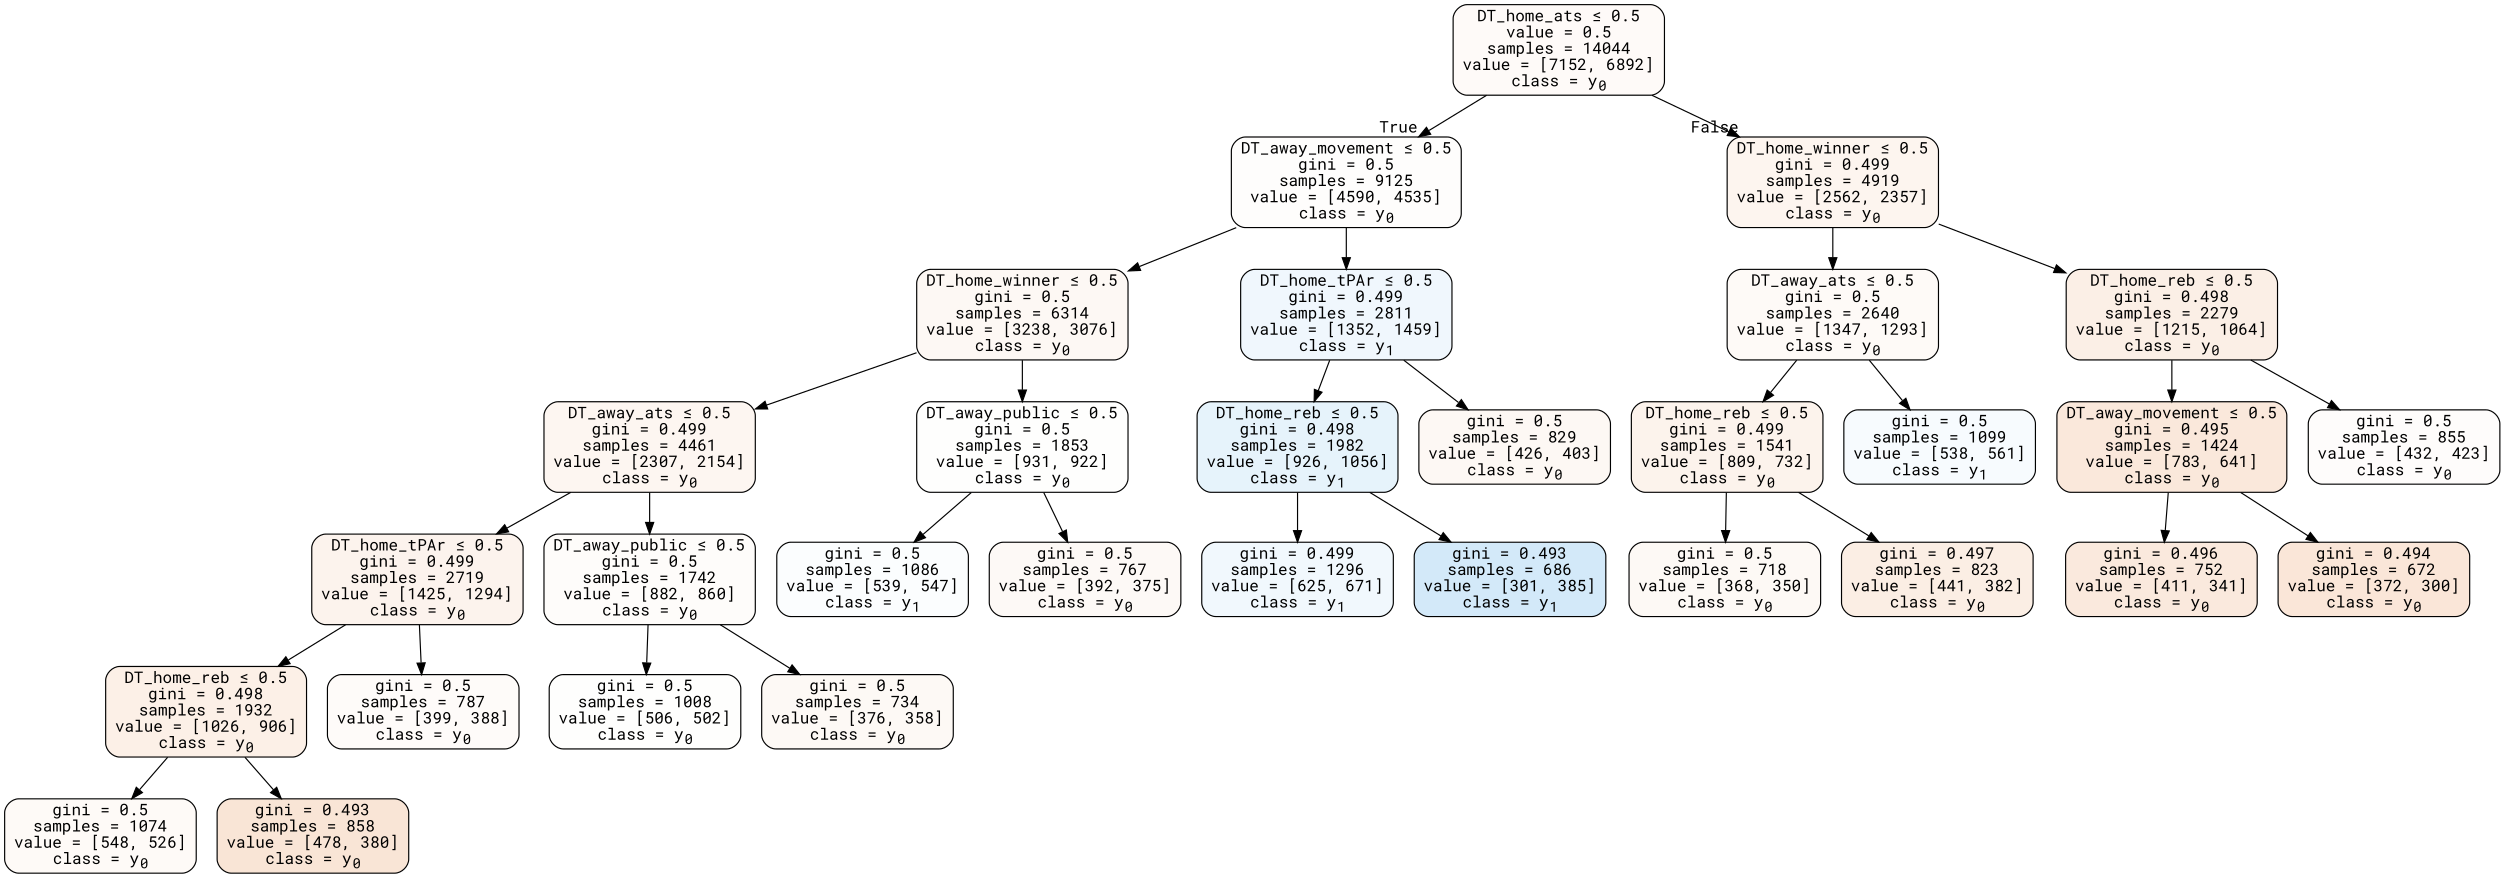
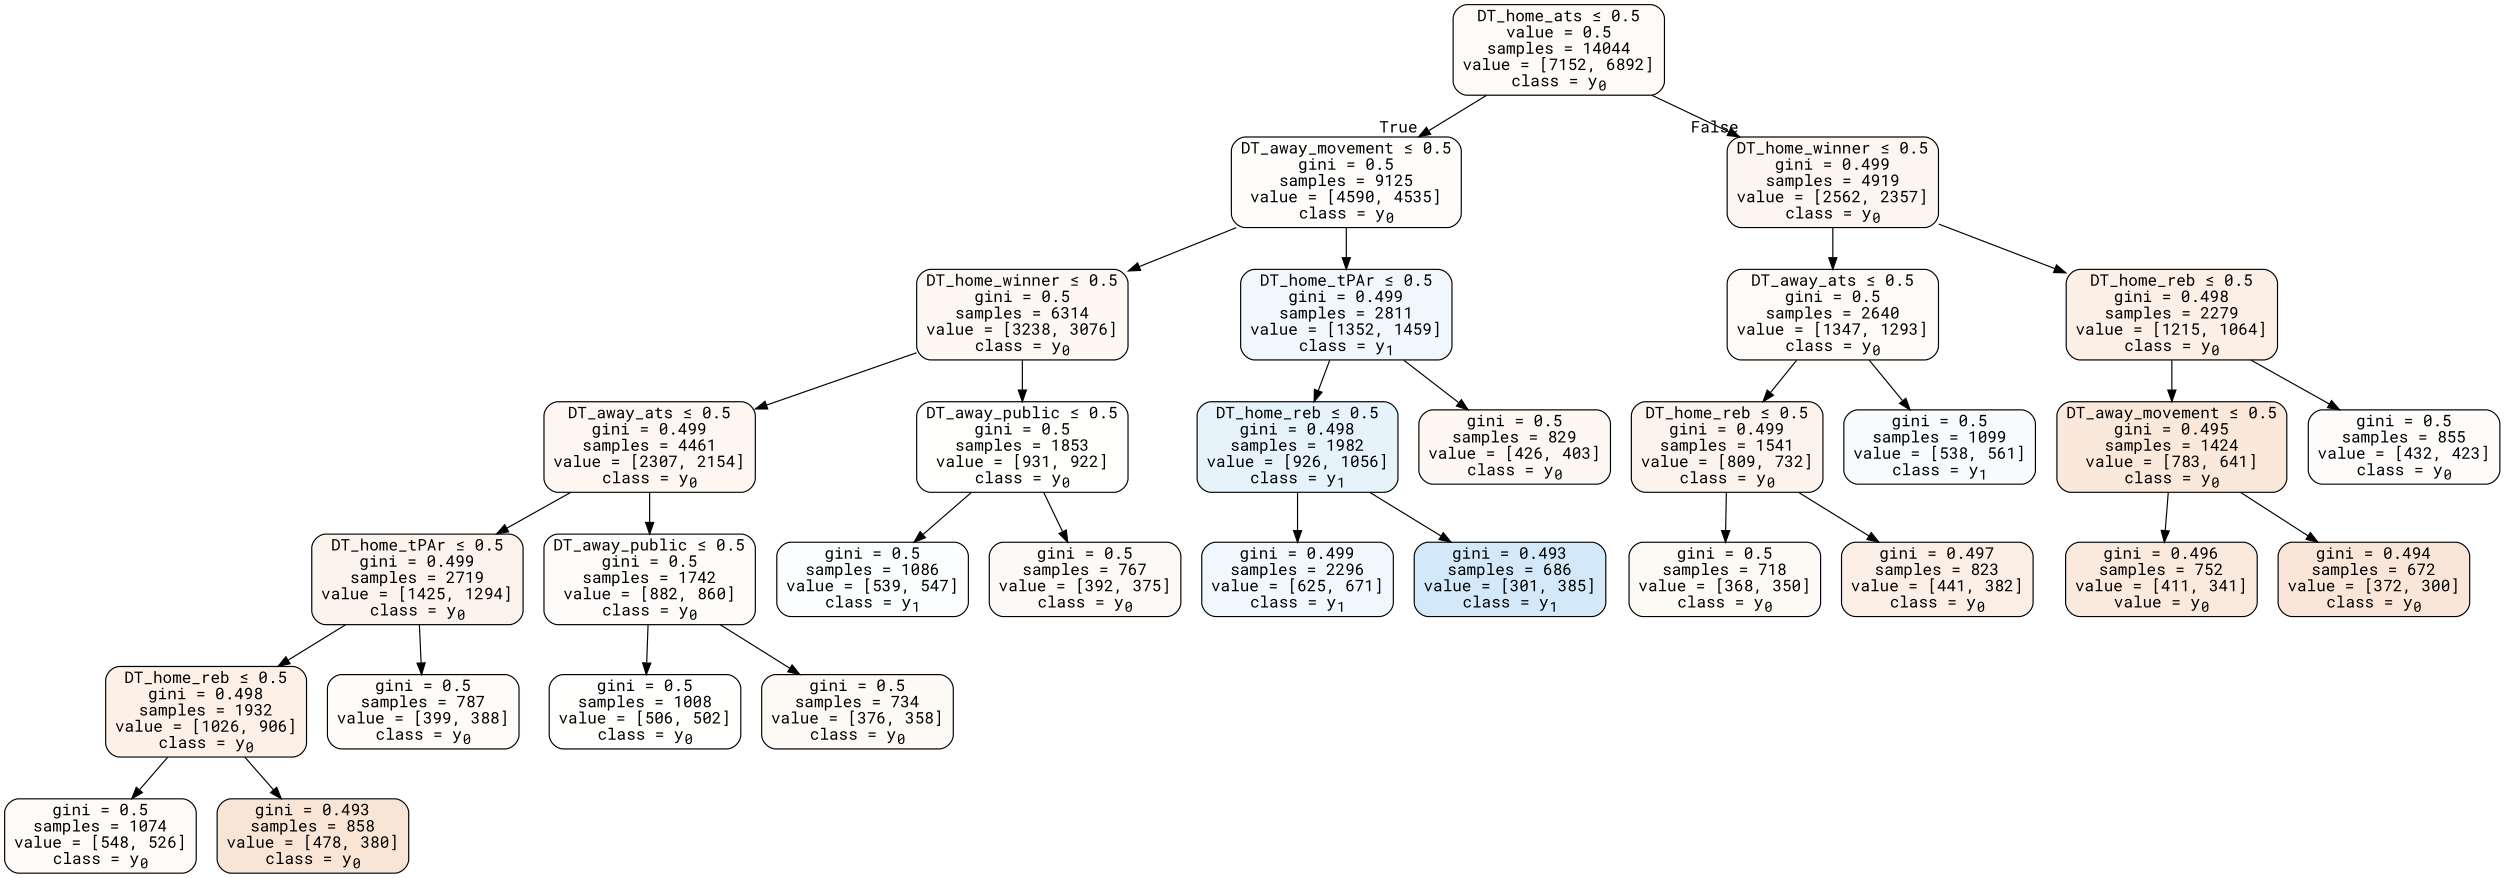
node "gini = 0.499": text "samples = 1296" -> "samples = 2296"
node "gini = 0.496": text "class = y" -> "value = y"
